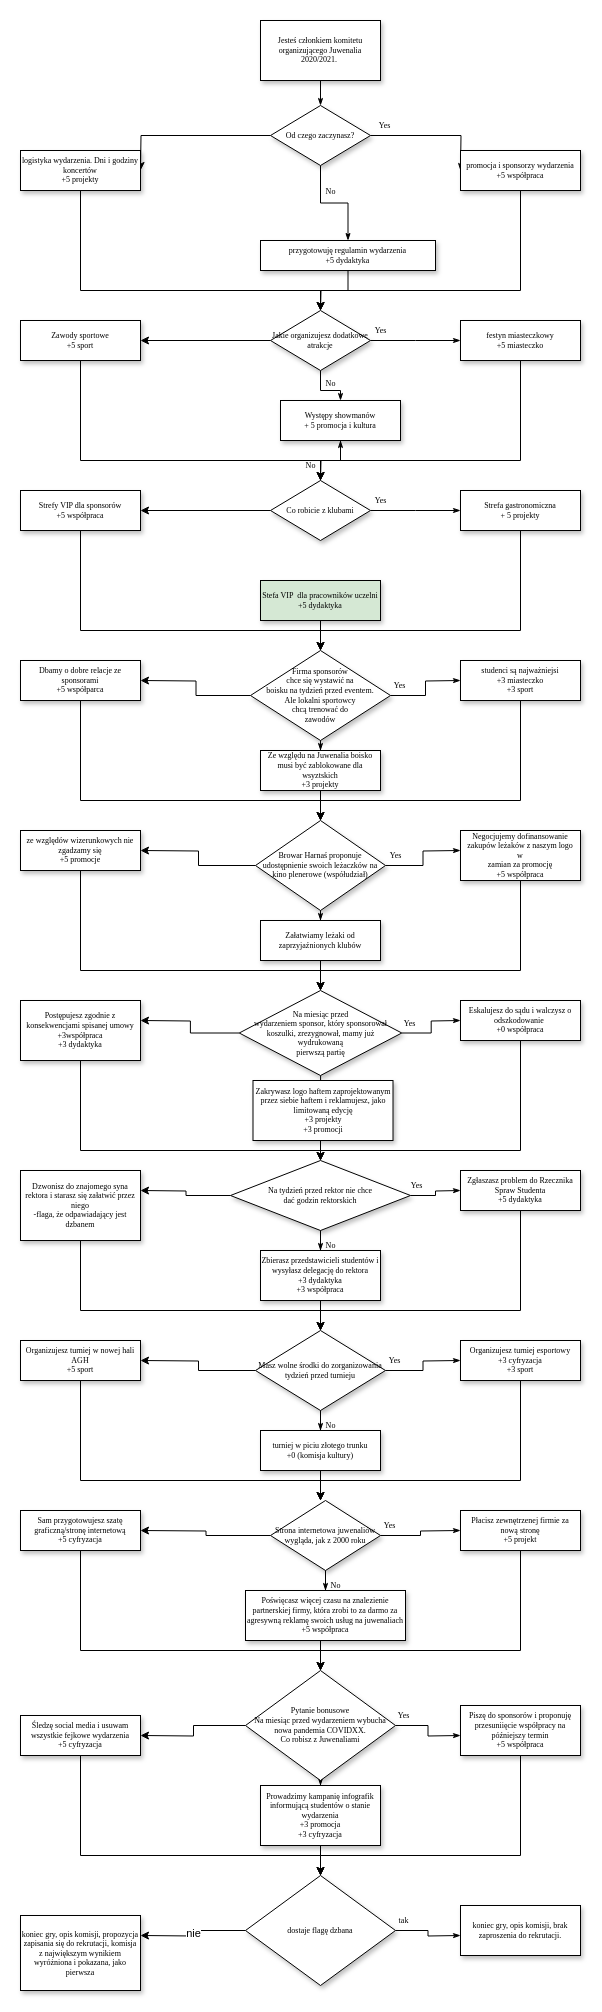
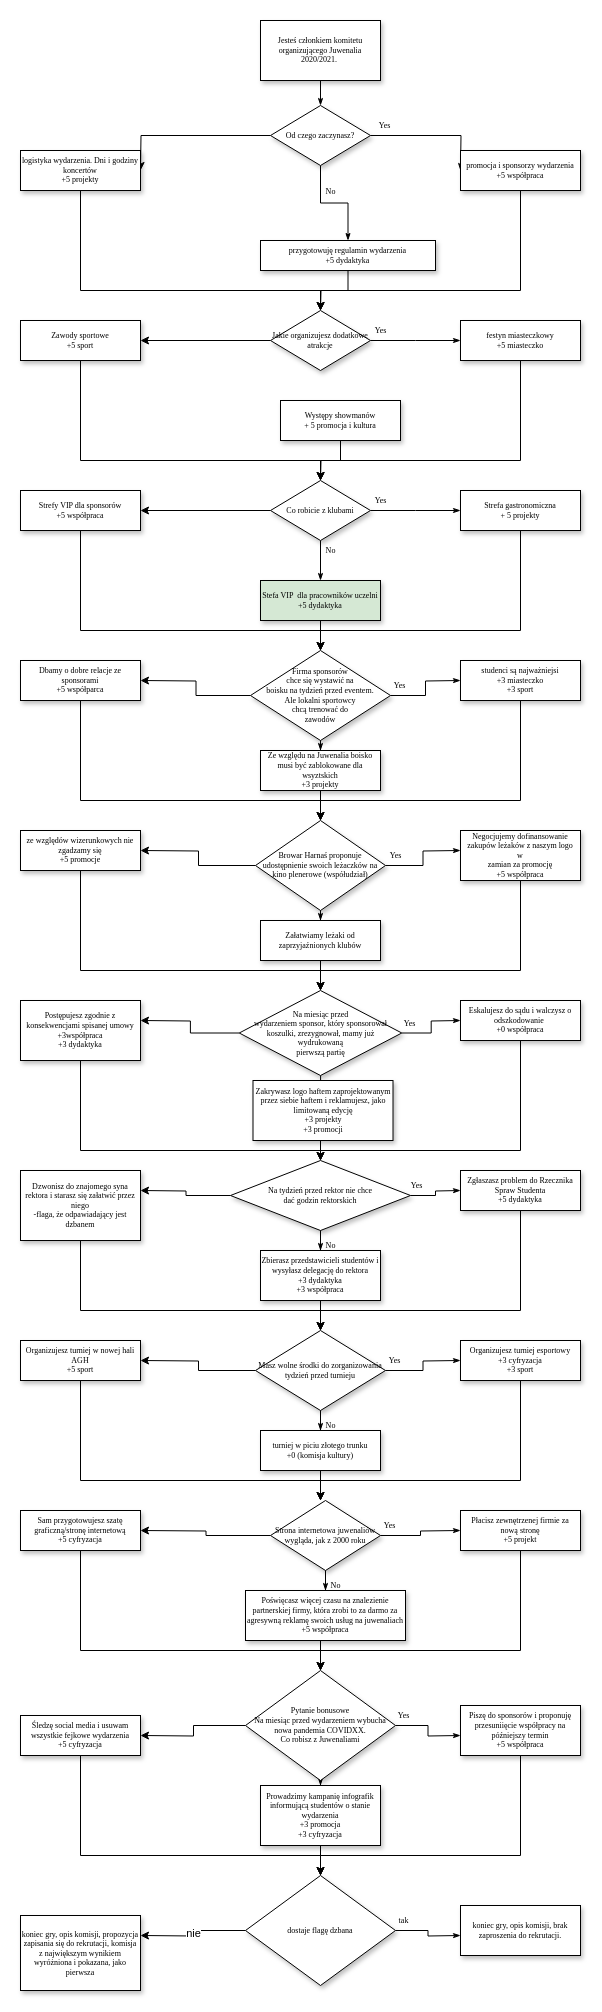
edge "Jakie organizujesz dodatkowe atrakcje" -> "Występy showmanów + 5 promocja i kultura": removed, label "No"
edge "Co robicie z klubami" -> "Występy showmanów + 5 promocja i kultura": now "Co robicie z klubami" -> "Stefa VIP dla pracowników uczelni +5 dydaktyka"
